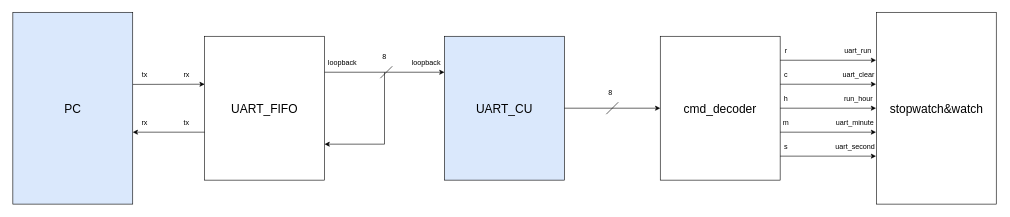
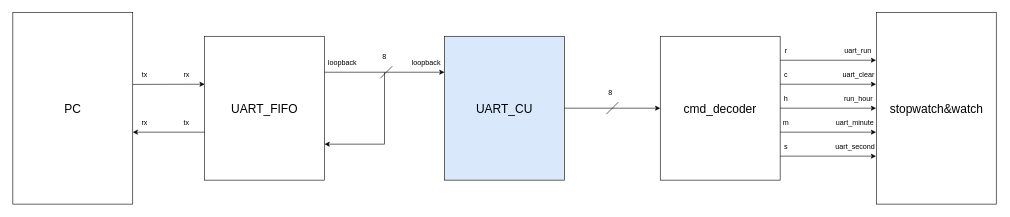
node "PC": fillcolor #dae8fc -> #ffffff
